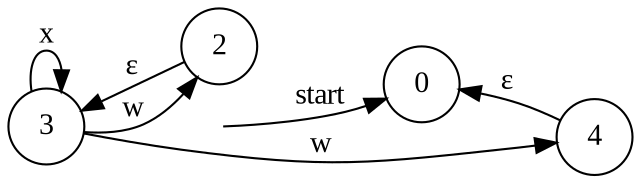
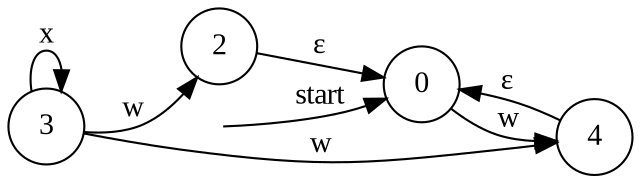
edge "2" -> "3": now "2" -> "0"
edge "0" -> "4": added, label "w"
